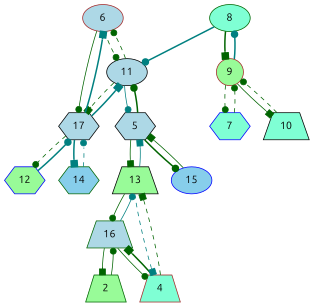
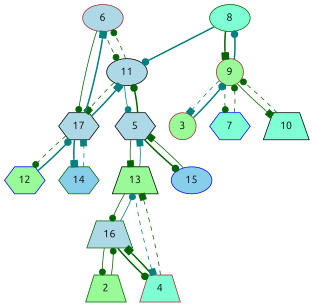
node "3": added
edge "14" -> "17": arrowhead dot -> box
edge "16" -> "2": arrowhead box -> dot
edge "16" -> "4": style solid -> bold
